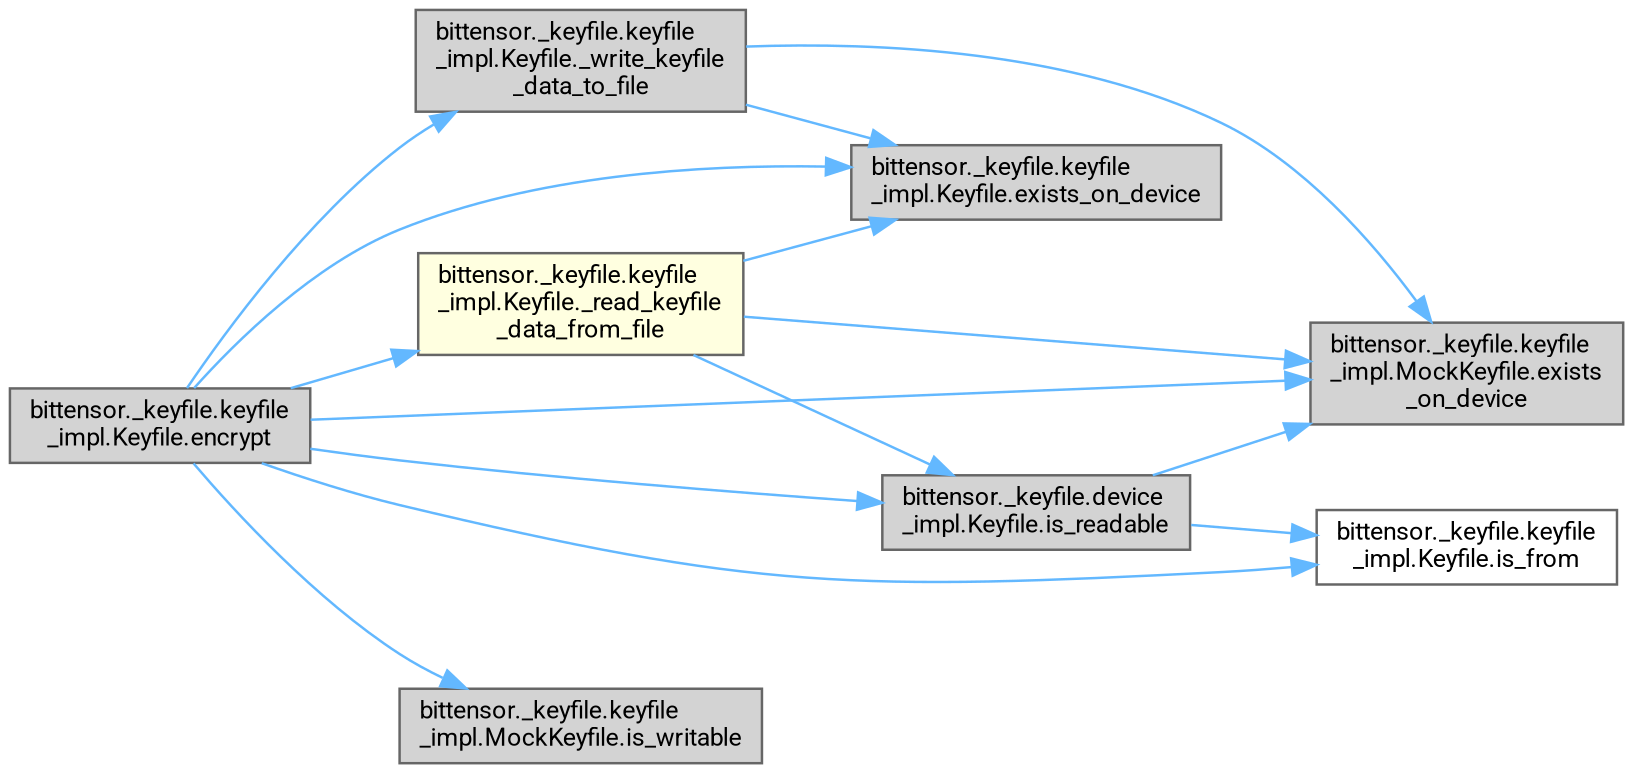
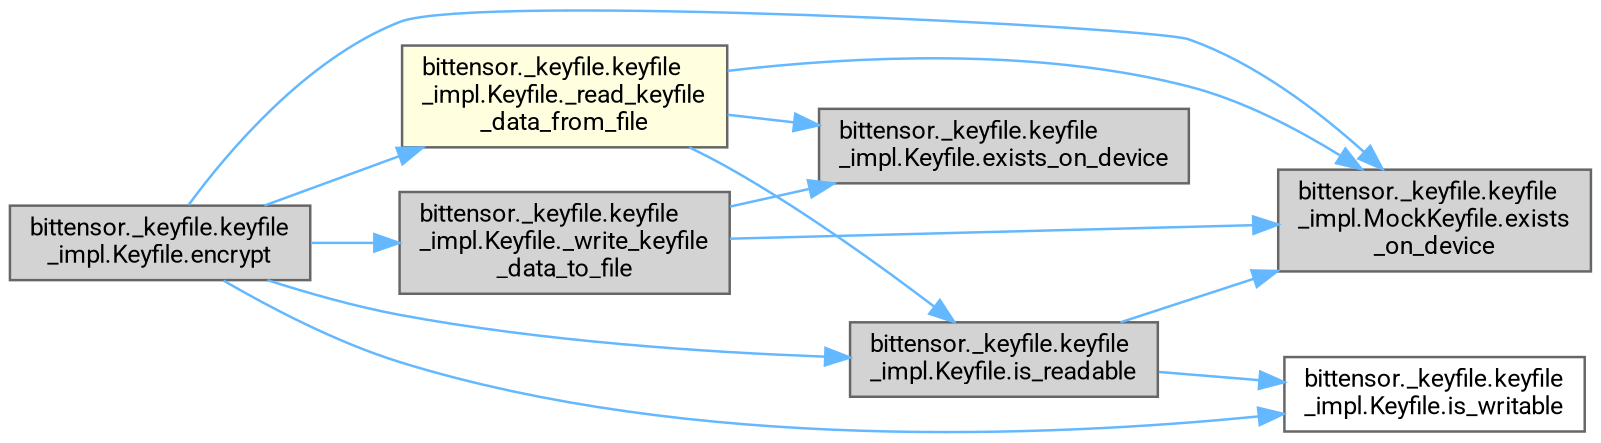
edge "bittensor._keyfile.keyfile _impl.Keyfile.encrypt" -> "bittensor._keyfile.keyfile _impl.Keyfile.exists_on_device": removed
node "bittensor._keyfile.device _impl.Keyfile.is_readable": label "bittensor._keyfile.device _impl.Keyfile.is_readable" -> "bittensor._keyfile.keyfile _impl.Keyfile.is_readable"
node "bittensor._keyfile.keyfile _impl.Keyfile.is_from": label "bittensor._keyfile.keyfile _impl.Keyfile.is_from" -> "bittensor._keyfile.keyfile _impl.Keyfile.is_writable"
node "bittensor._keyfile.keyfile _impl.MockKeyfile.is_writable": removed
